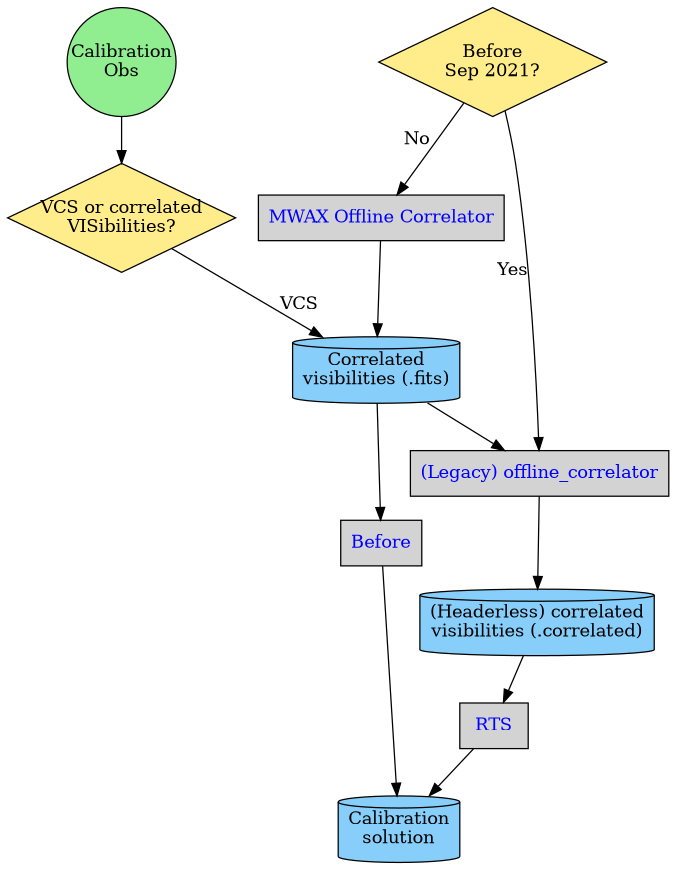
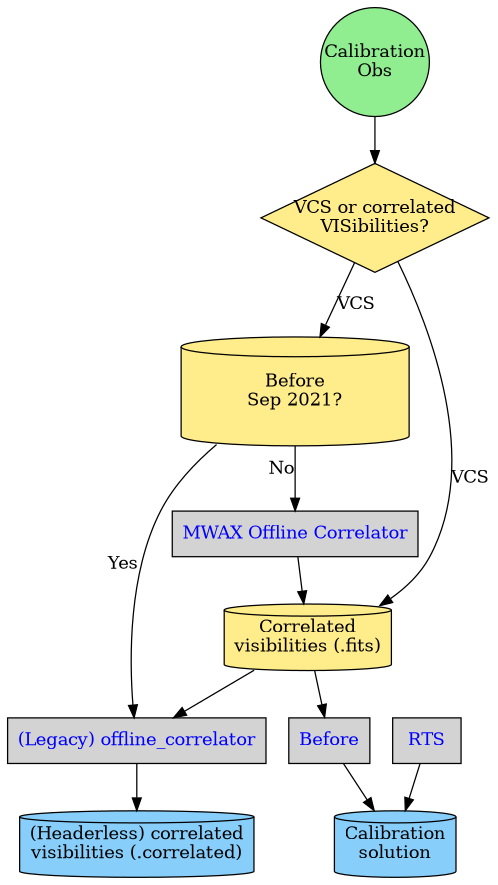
node "Before Sep 2021?": shape diamond -> cylinder
edge "VCS or correlated VISibilities?" -> "Before Sep 2021?": added, label "VCS"
node "Correlated visibilities (.fits)": fillcolor lightskyblue -> lightgoldenrod1
edge "(Headerless) correlated visibilities (.correlated)" -> "RTS": removed
